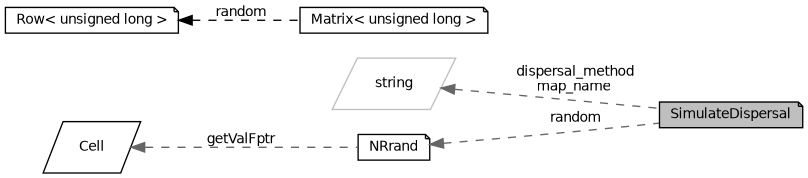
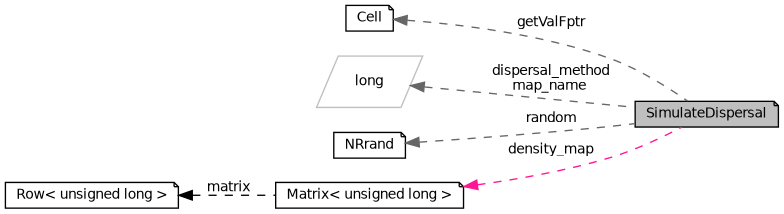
edge "Matrix< unsigned long >" -> "Row< unsigned long >": label " random" -> " matrix"
node "string": label "string" -> "long"
node "Cell": shape parallelogram -> note
edge "NRrand" -> "Cell": now "SimulateDispersal" -> "Cell"
edge "SimulateDispersal" -> "Matrix< unsigned long >": added, label "density_map"
